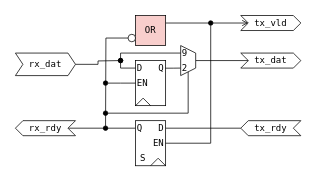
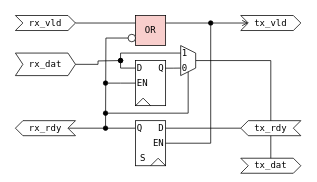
node "rx_vld": added
edge "rx_vld" -- "OR": added
node "9": label "9" -> "1"
node "tx_dat": moved (270, 60) -> (270, 165)
node "2": label "2" -> "0"
